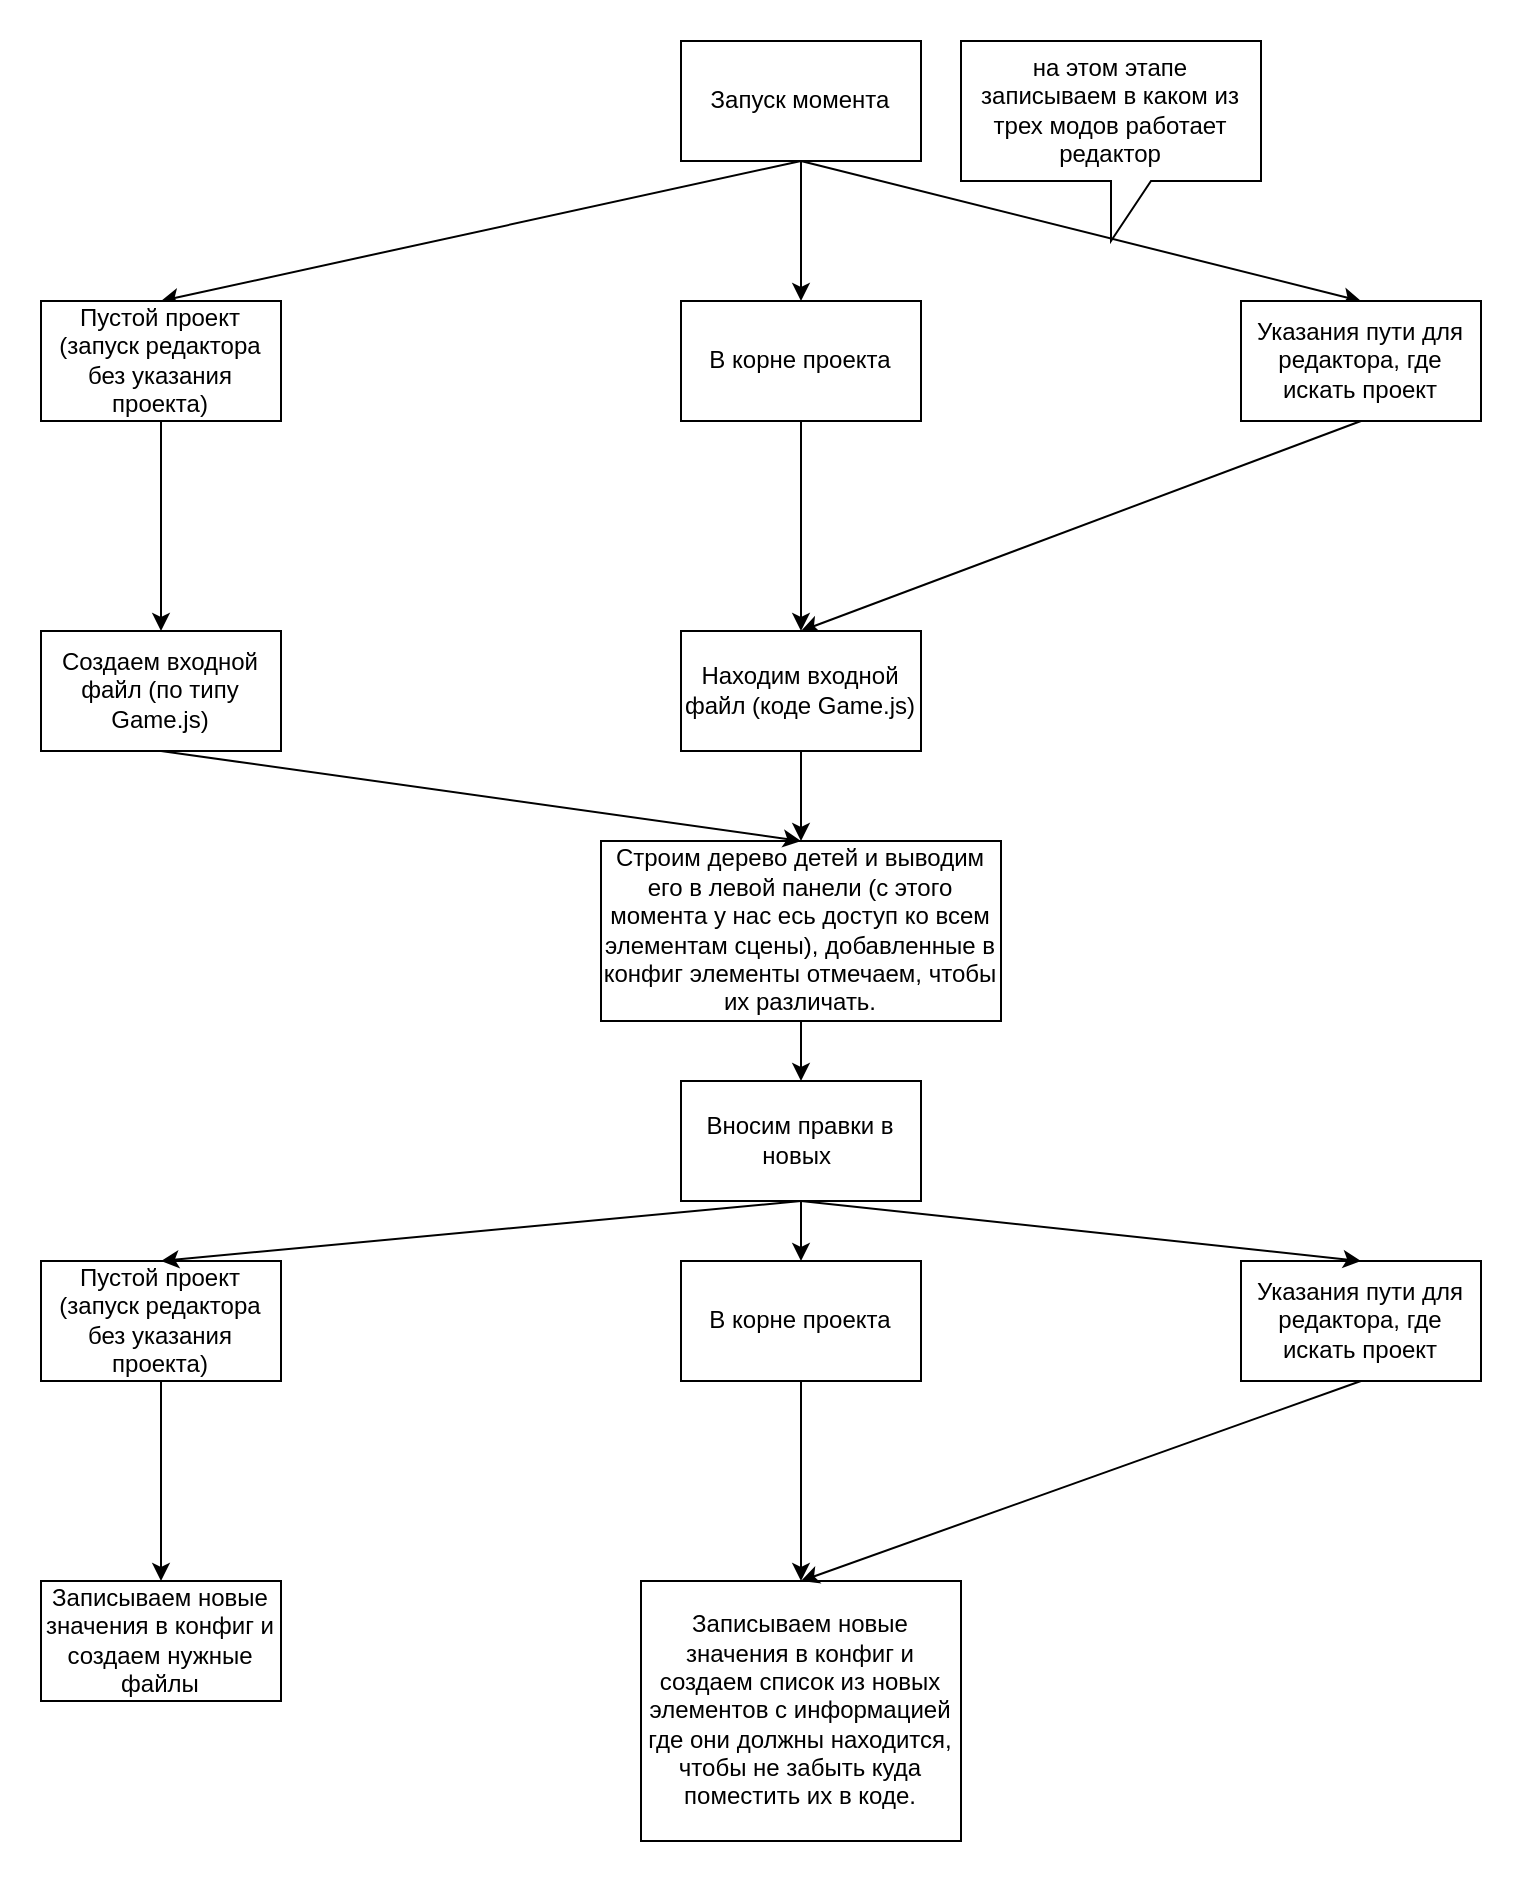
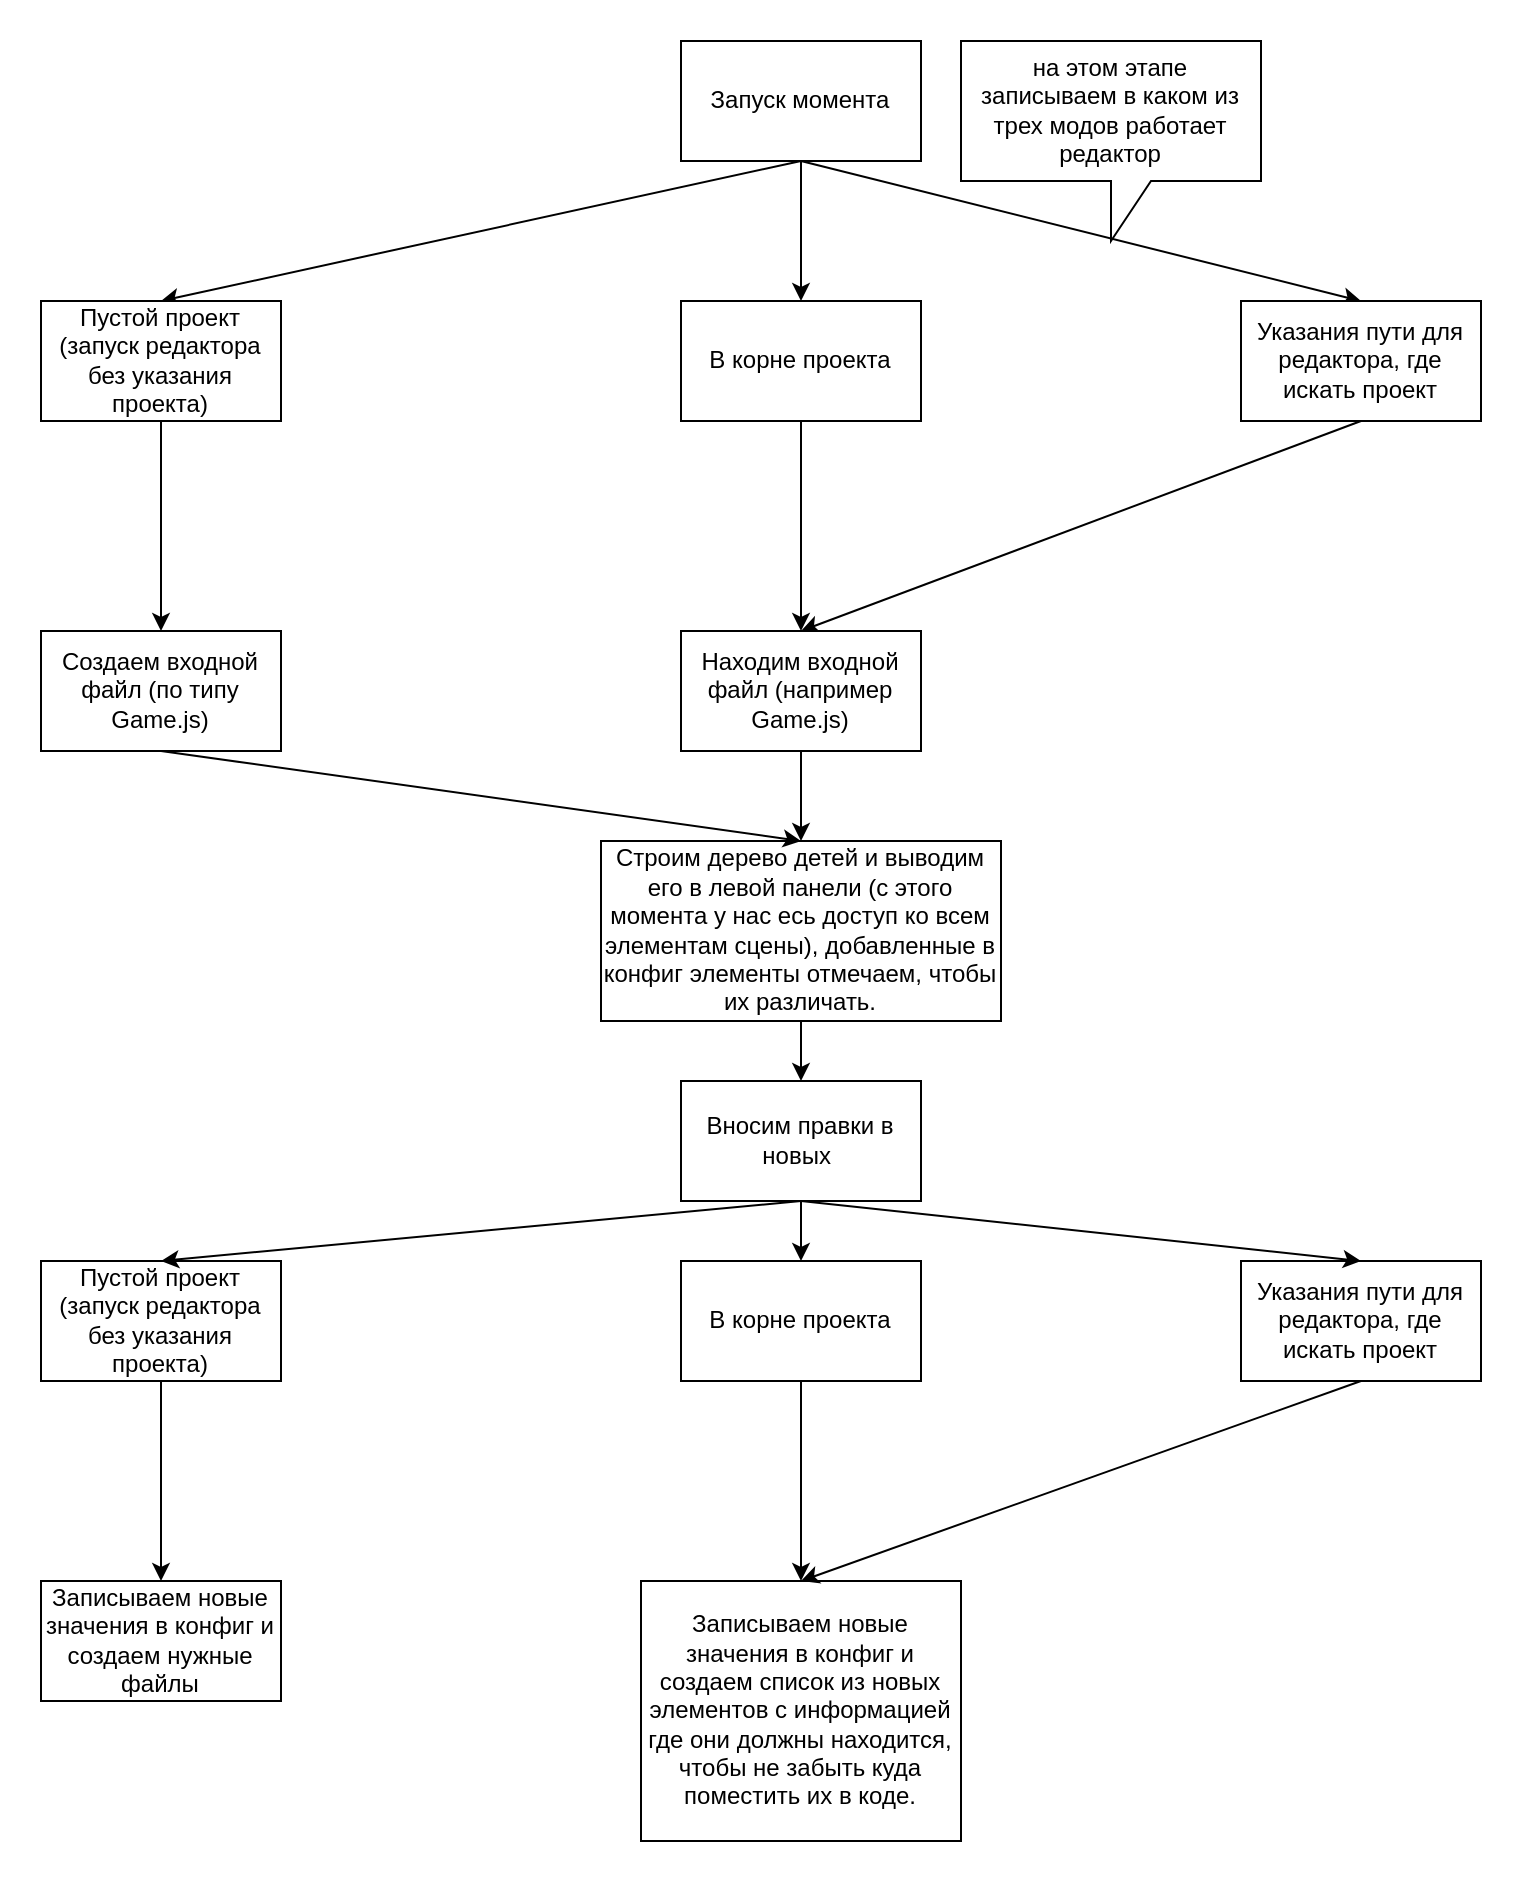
node "Находим входной файл (коде Game.js)": label "Находим входной файл (коде Game.js)" -> "Находим входной файл (например Game.js)"
